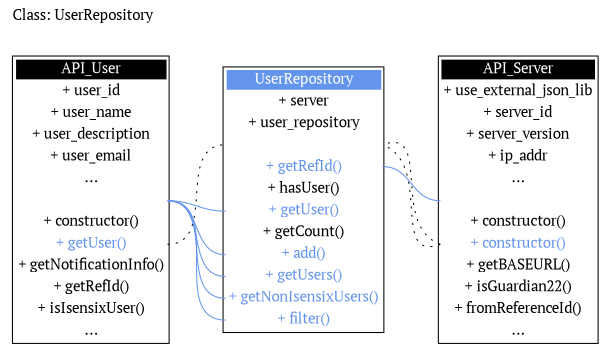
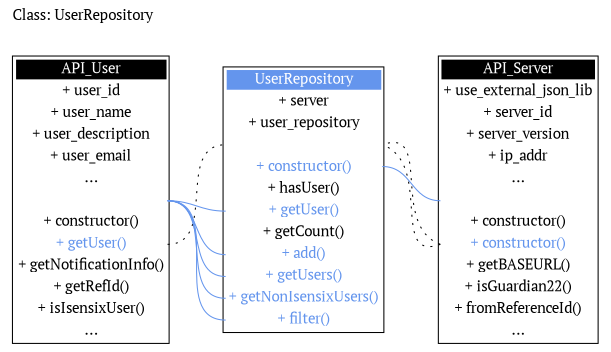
node "UserRepository": text "+ getRefId()" -> "+ constructor()"
